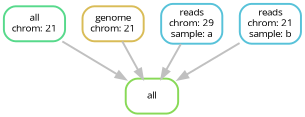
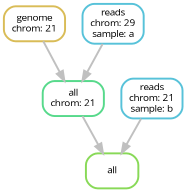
edge "genome chrom: 21" -> "all": now "genome chrom: 21" -> "all chrom: 21"
edge "reads chrom: 29 sample: a" -> "all": now "reads chrom: 29 sample: a" -> "all chrom: 21"
